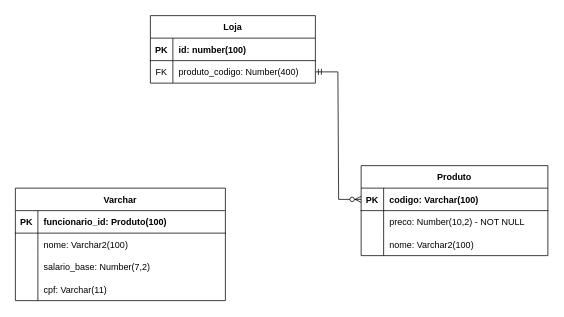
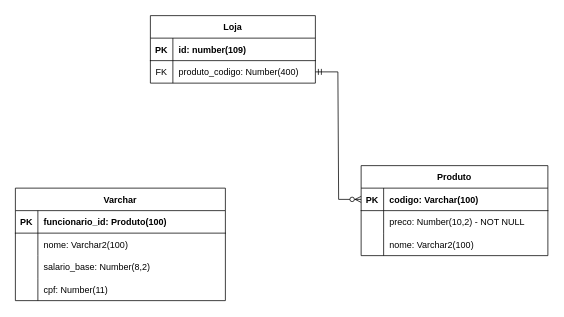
node "id: number(100)": label "id: number(100)" -> "id: number(109)"
node "salario_base: Number(7,2)": label "salario_base: Number(7,2)" -> "salario_base: Number(8,2)"
node "cpf: Varchar(11)": label "cpf: Varchar(11)" -> "cpf: Number(11)"
